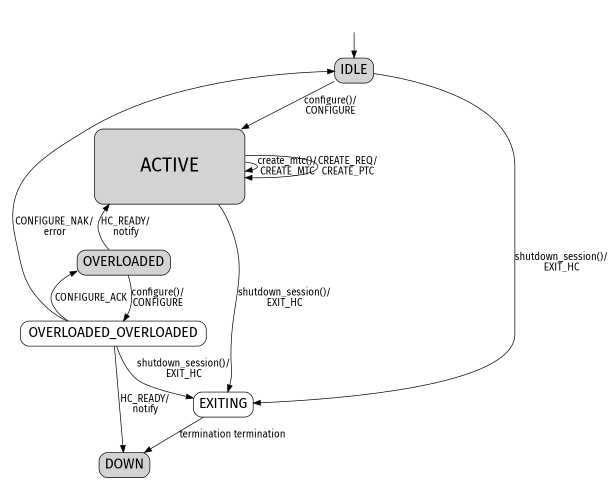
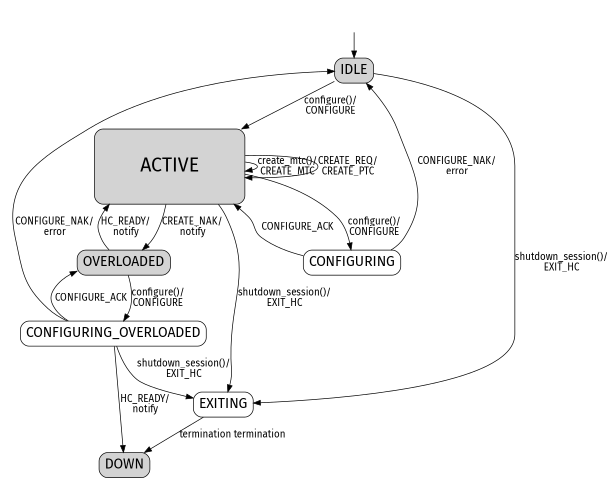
edge "ACTIVE" -> "OVERLOADED": added, label "CREATE_NAK/ notify"
node "CONFIGURING": added
node "OVERLOADED_OVERLOADED": label "OVERLOADED_OVERLOADED" -> "CONFIGURING_OVERLOADED"
